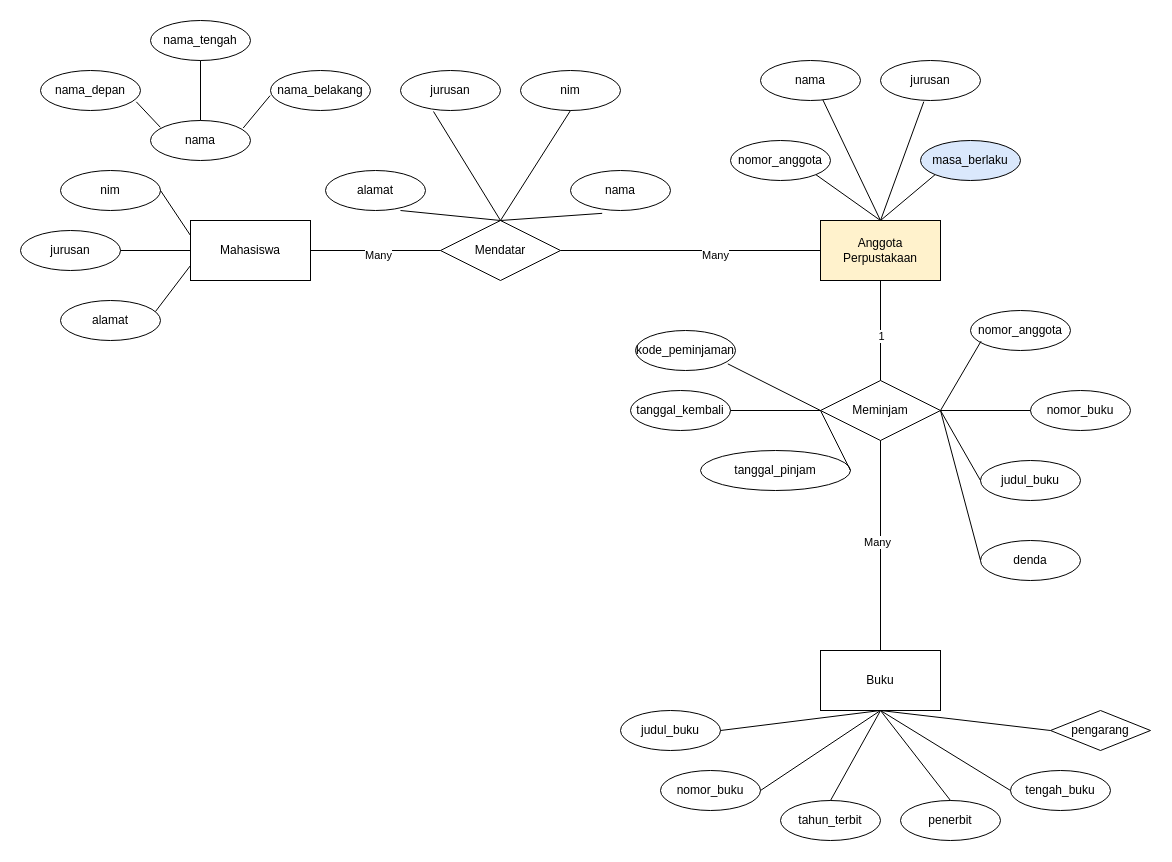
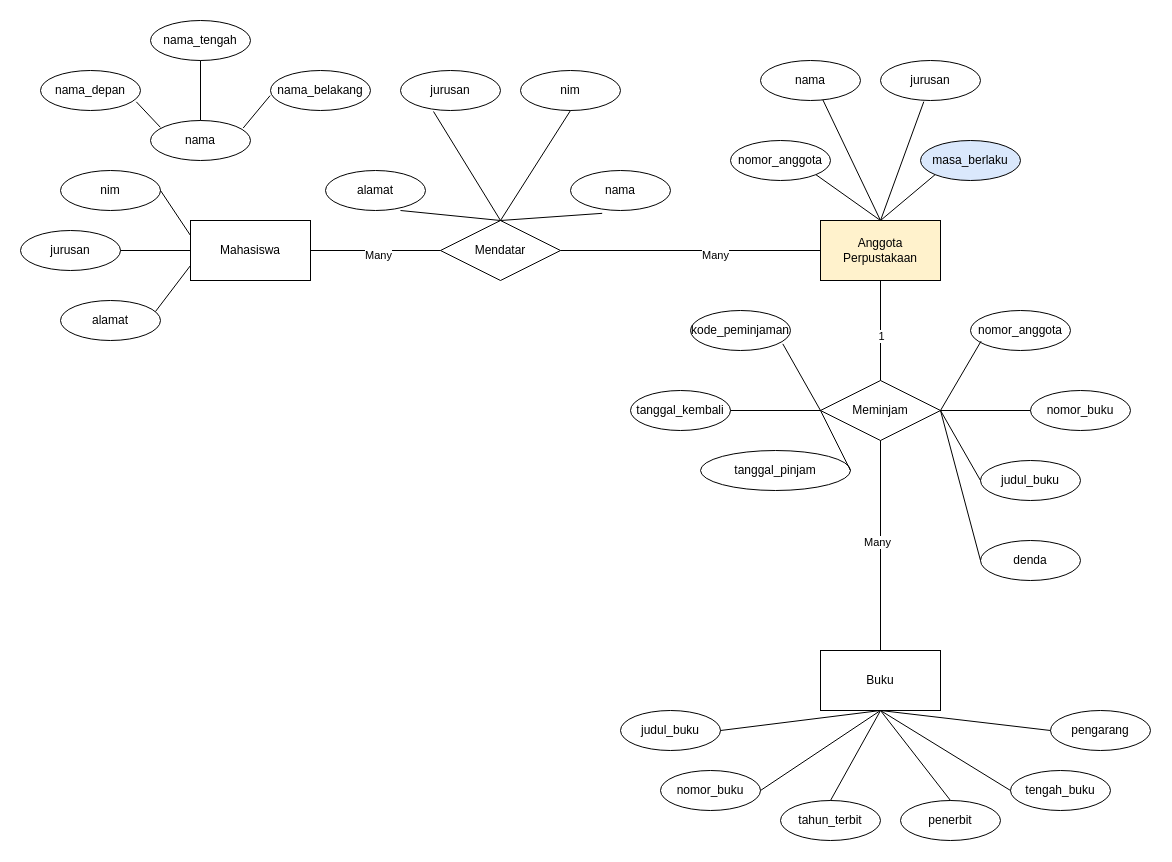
node "kode_peminjaman": moved (686, 351) -> (741, 331)
node "pengarang": shape diamond -> ellipse
